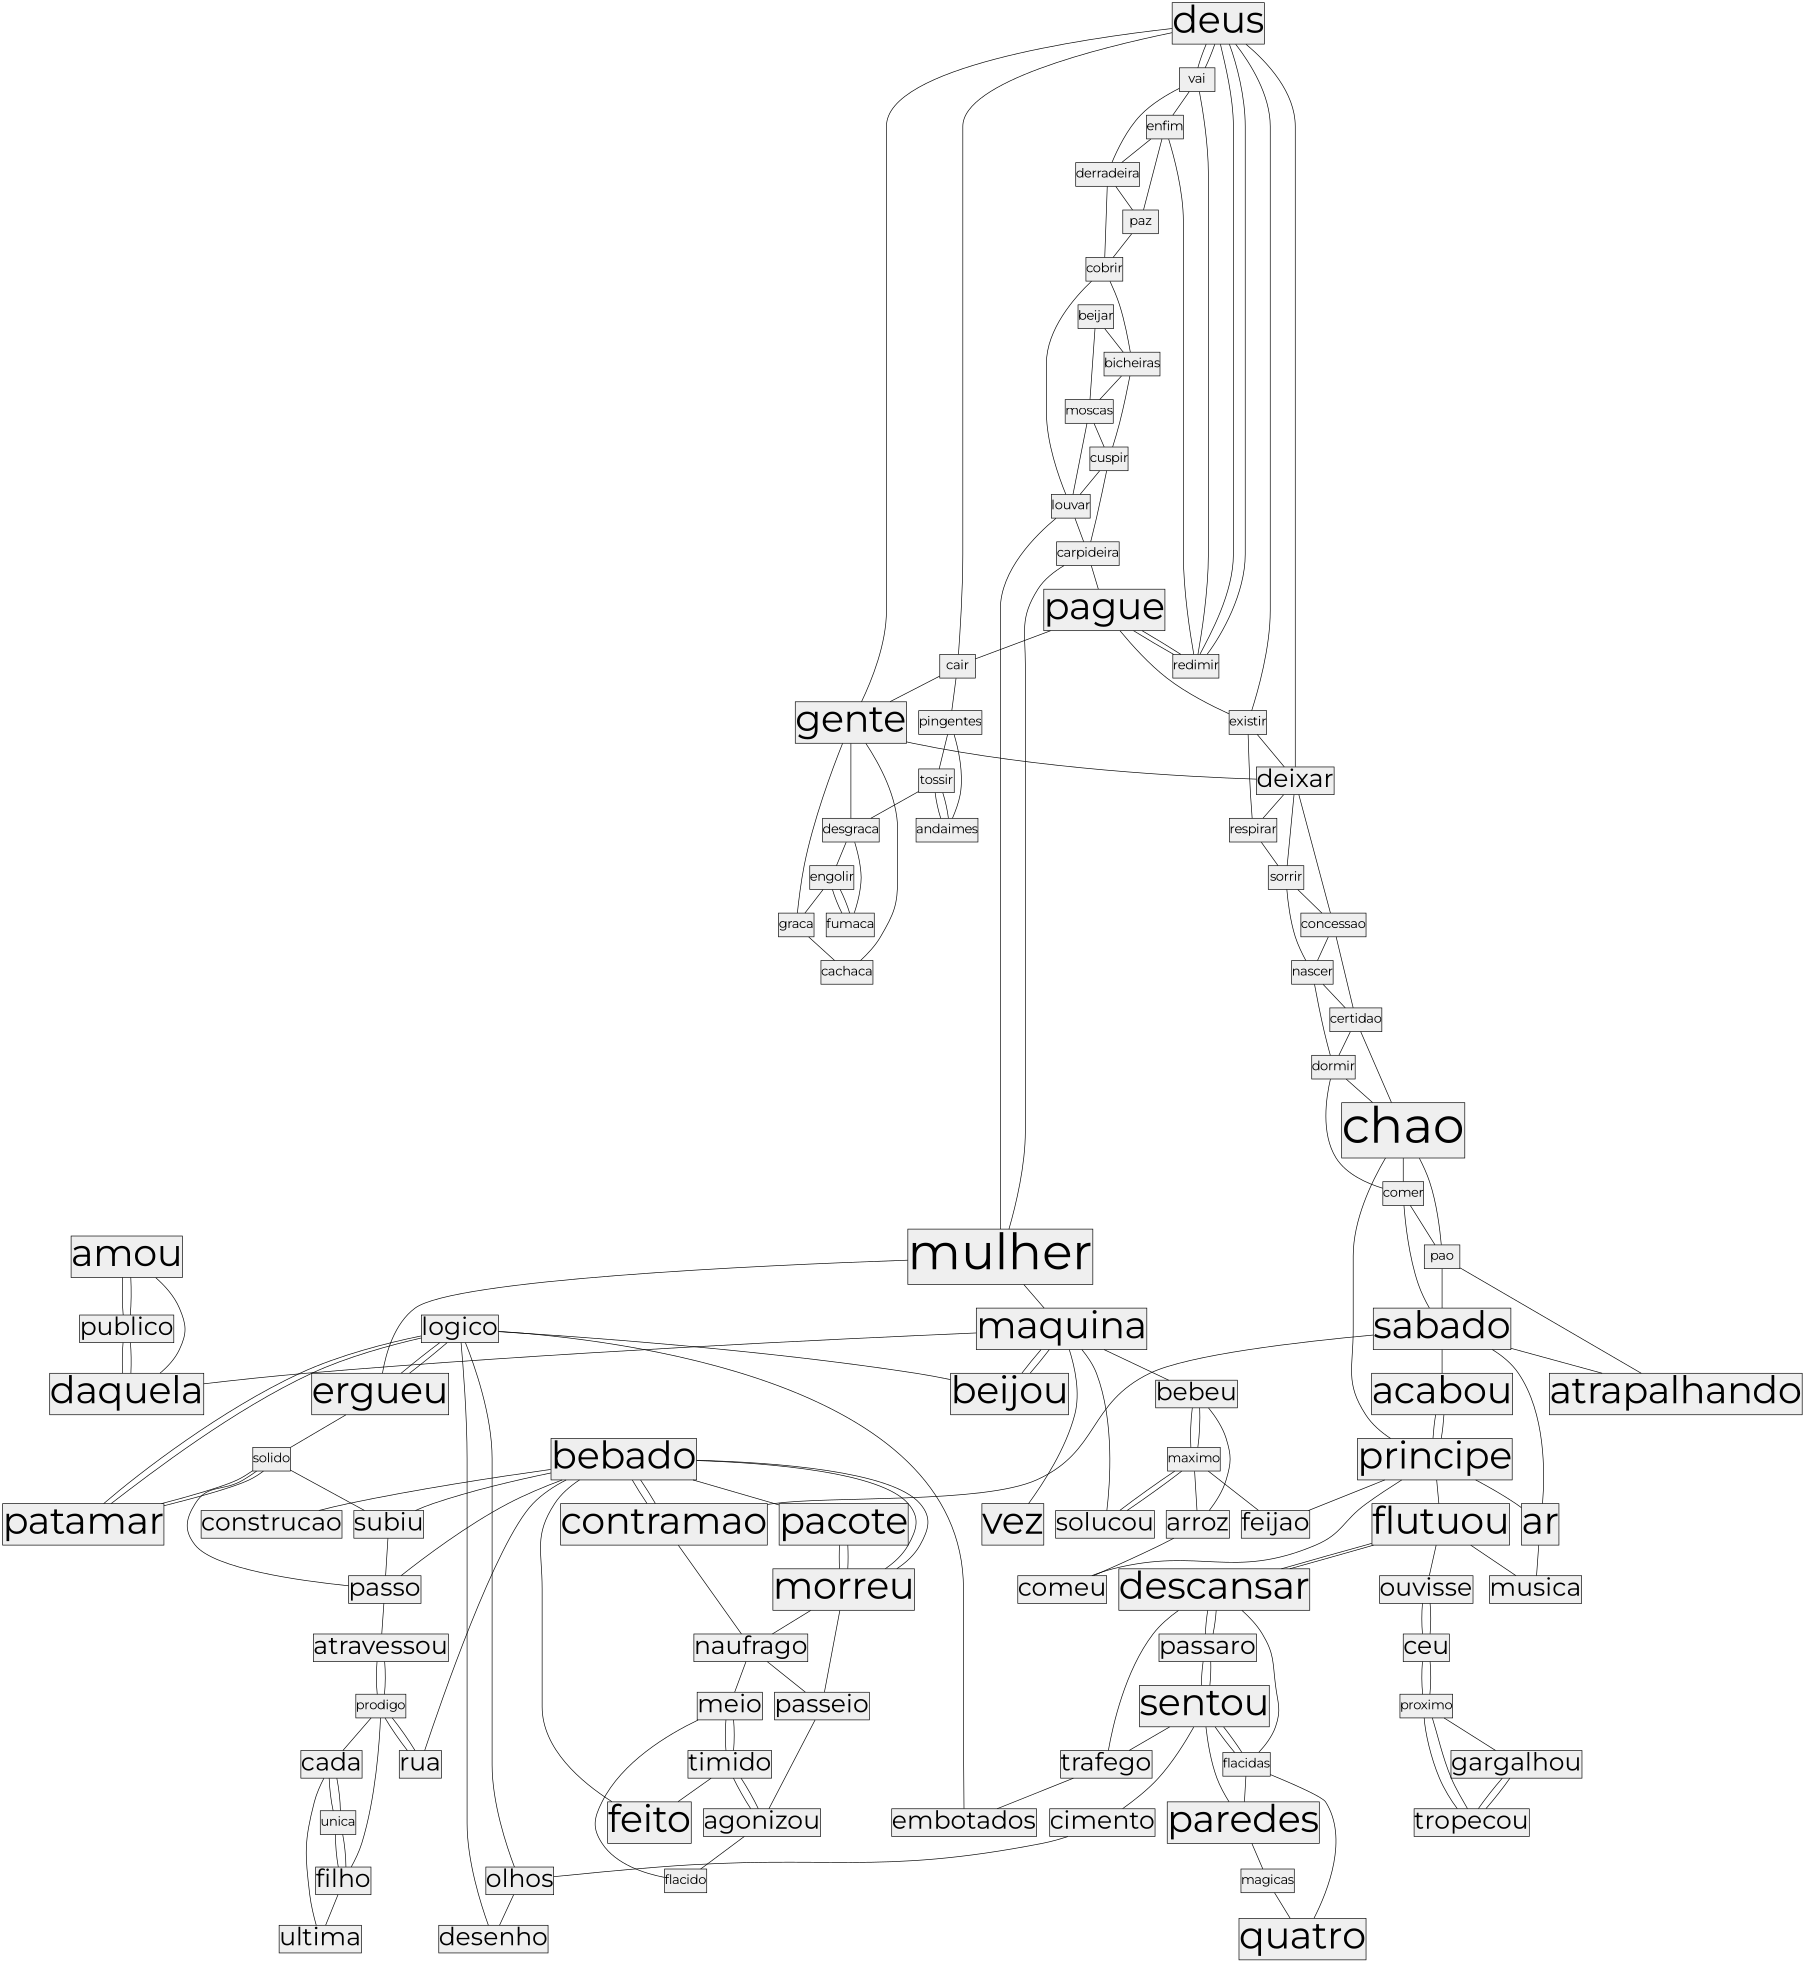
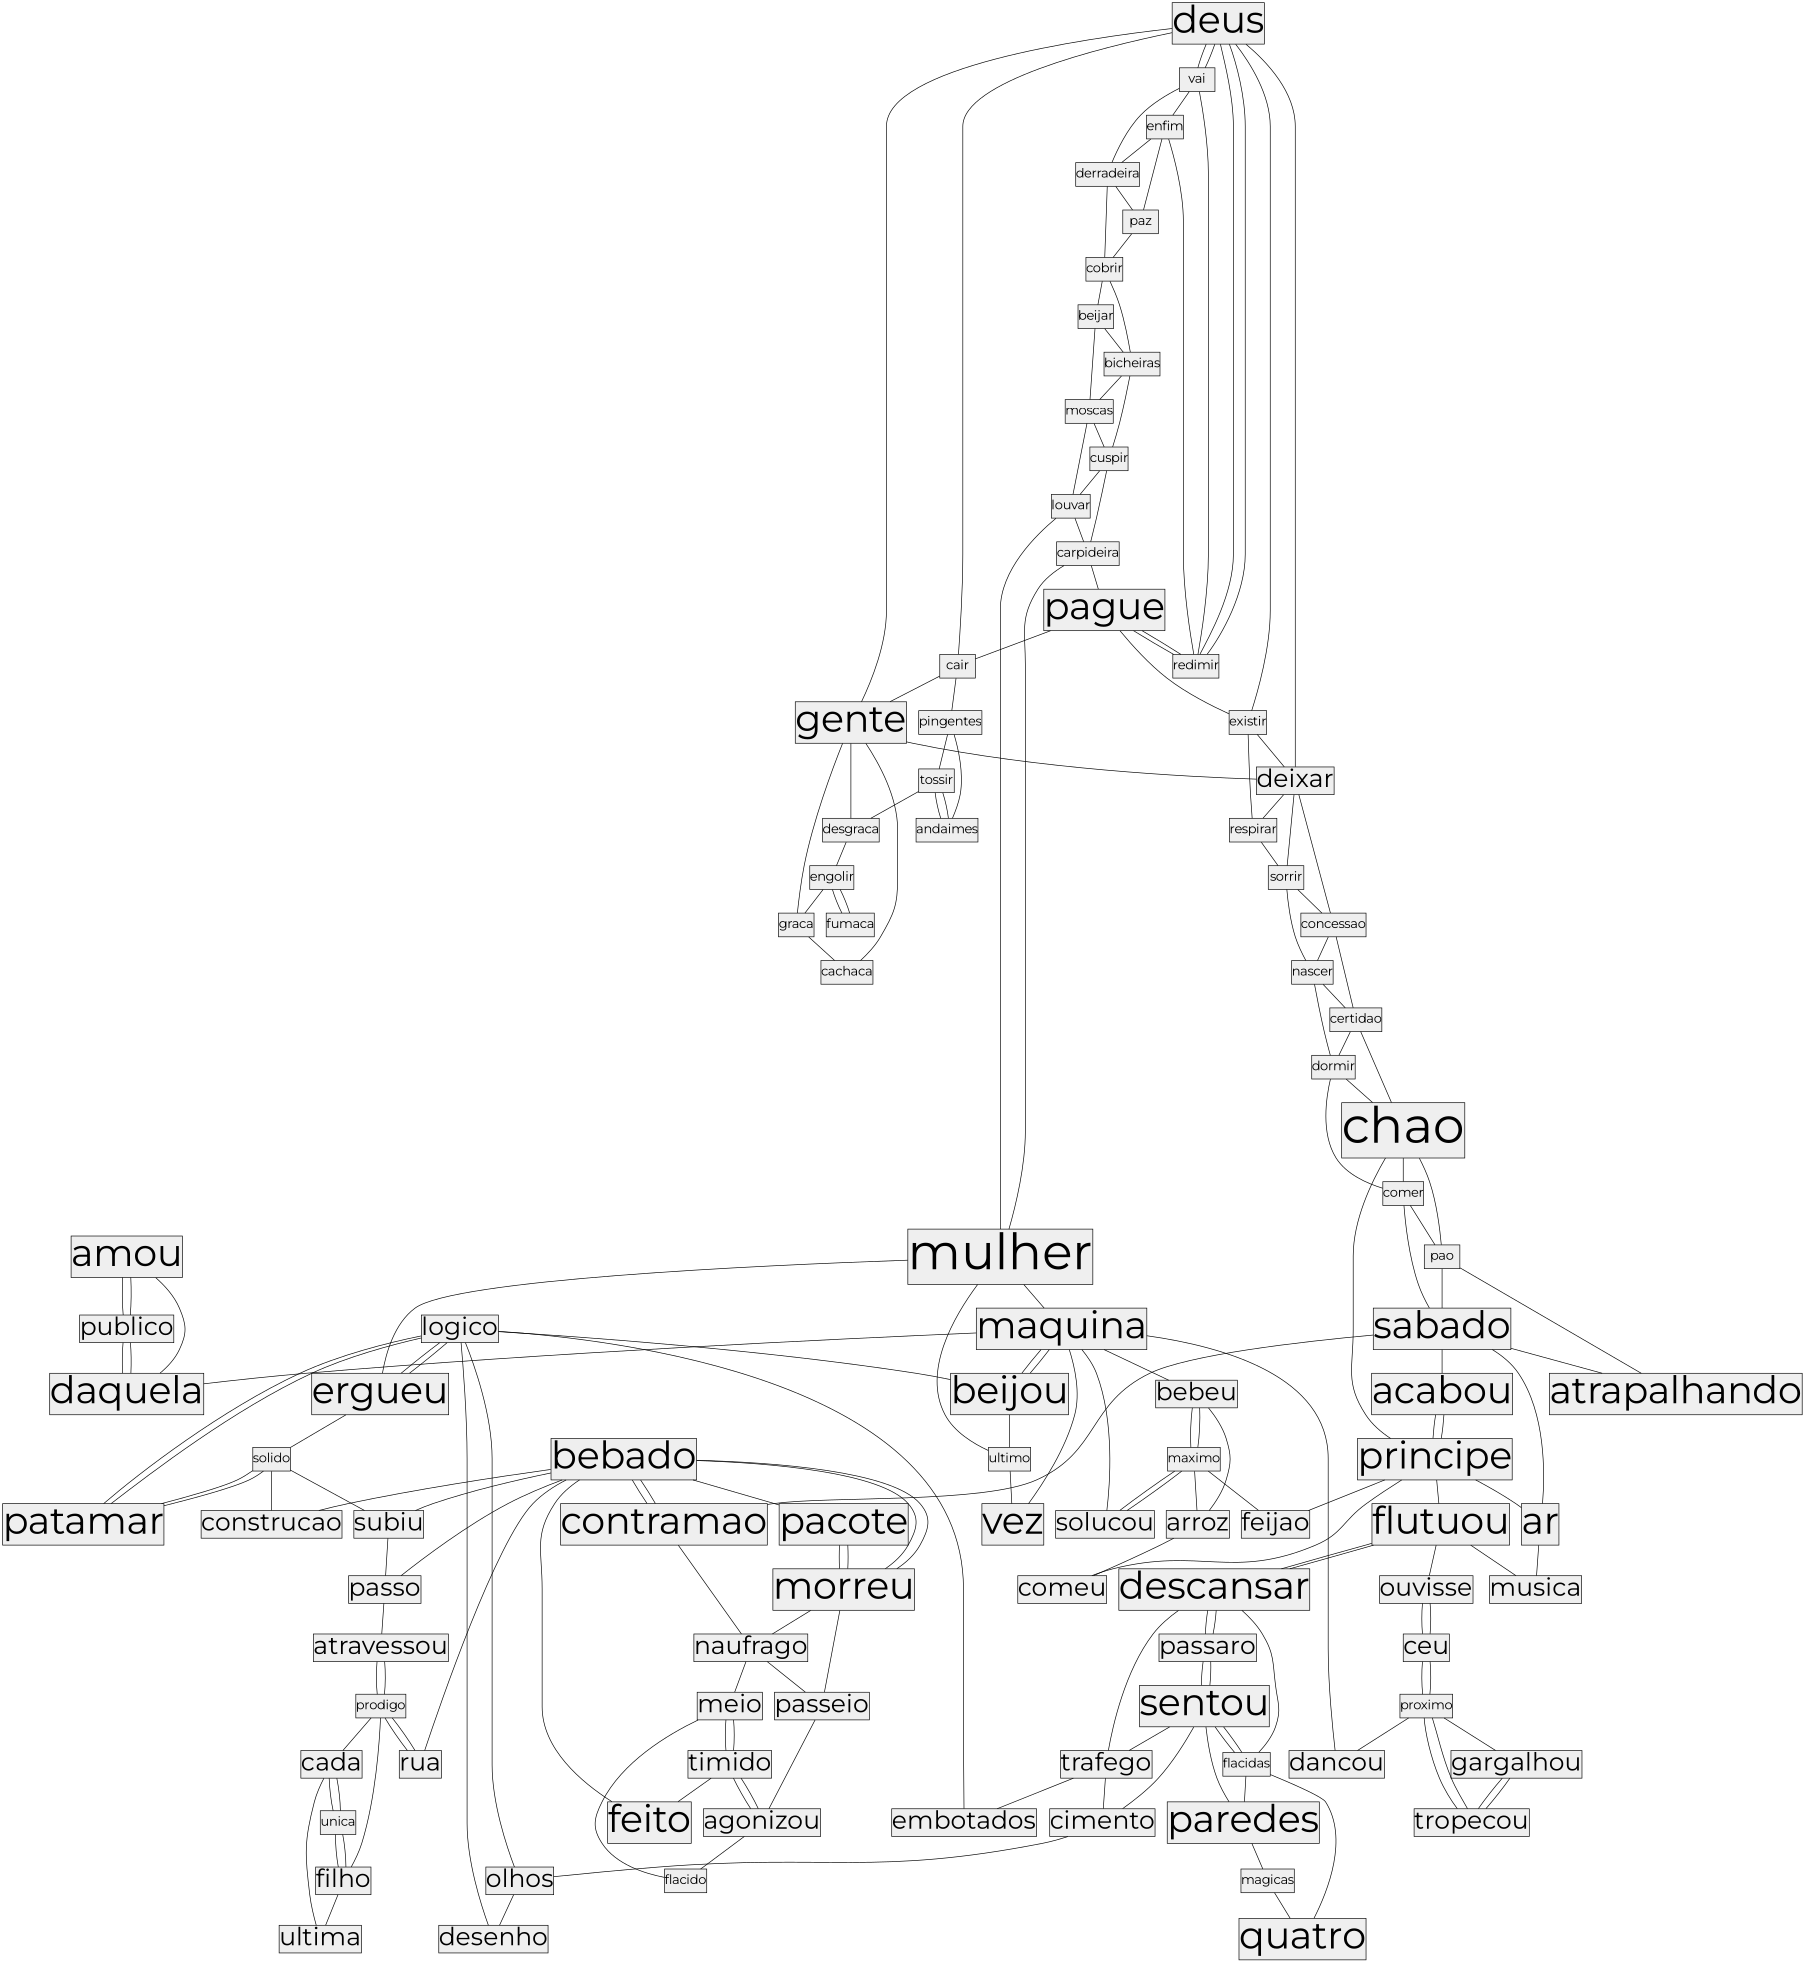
edge "cobrir" -- "louvar": now "cobrir" -- "beijar"
edge "desgraca" -- "fumaca": removed
node "ultimo": added
edge "solido" -- "passo": now "solido" -- "construcao"
node "dancou": added
edge "trafego" -- "cimento": added
